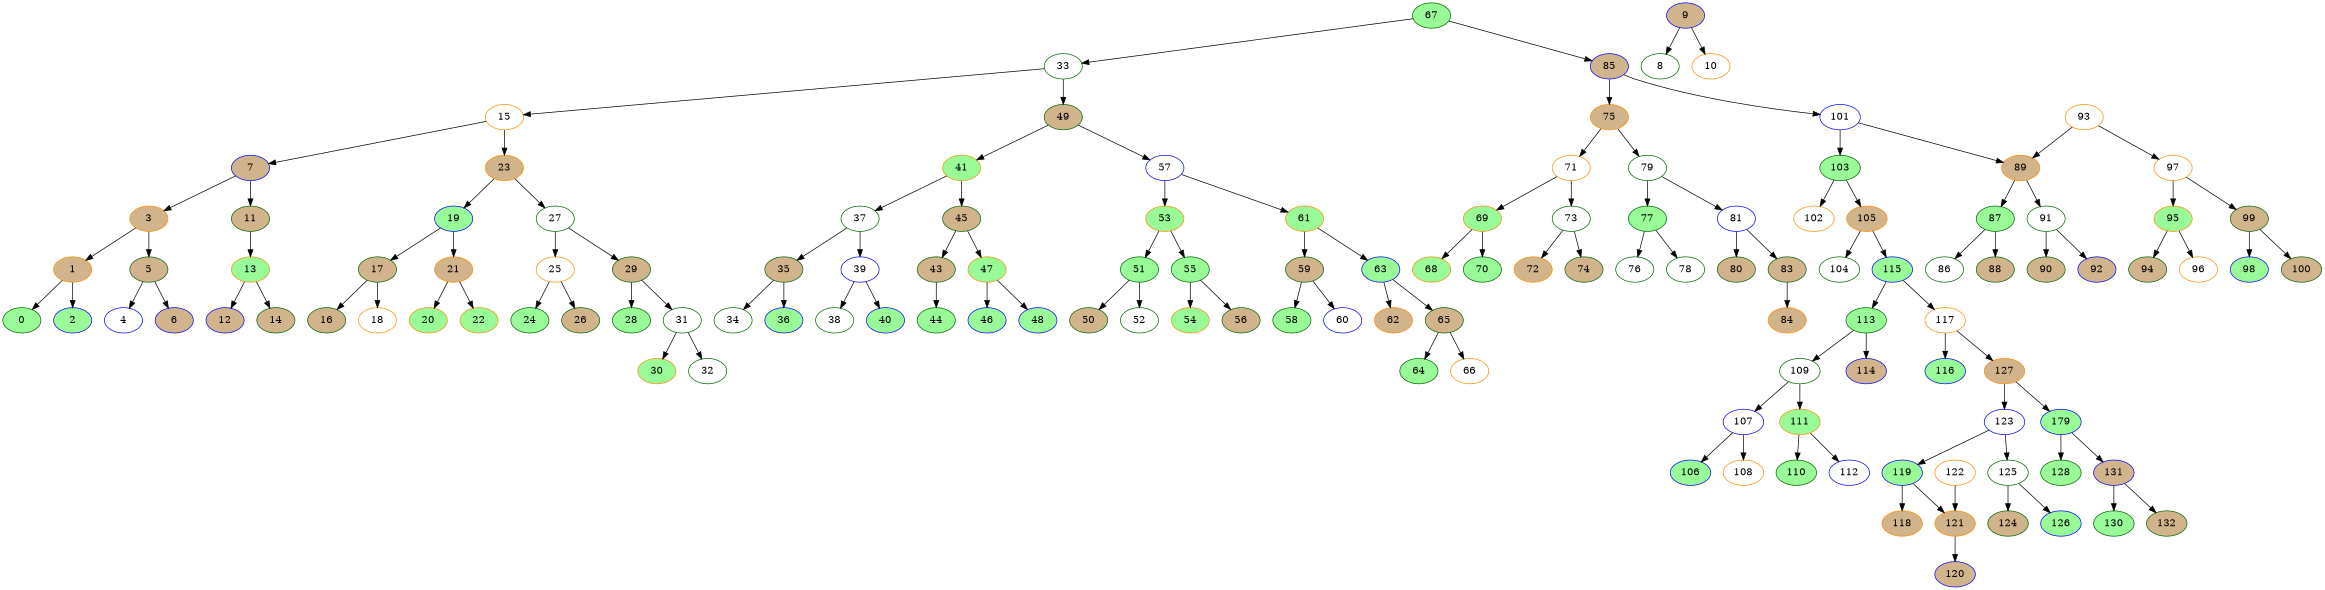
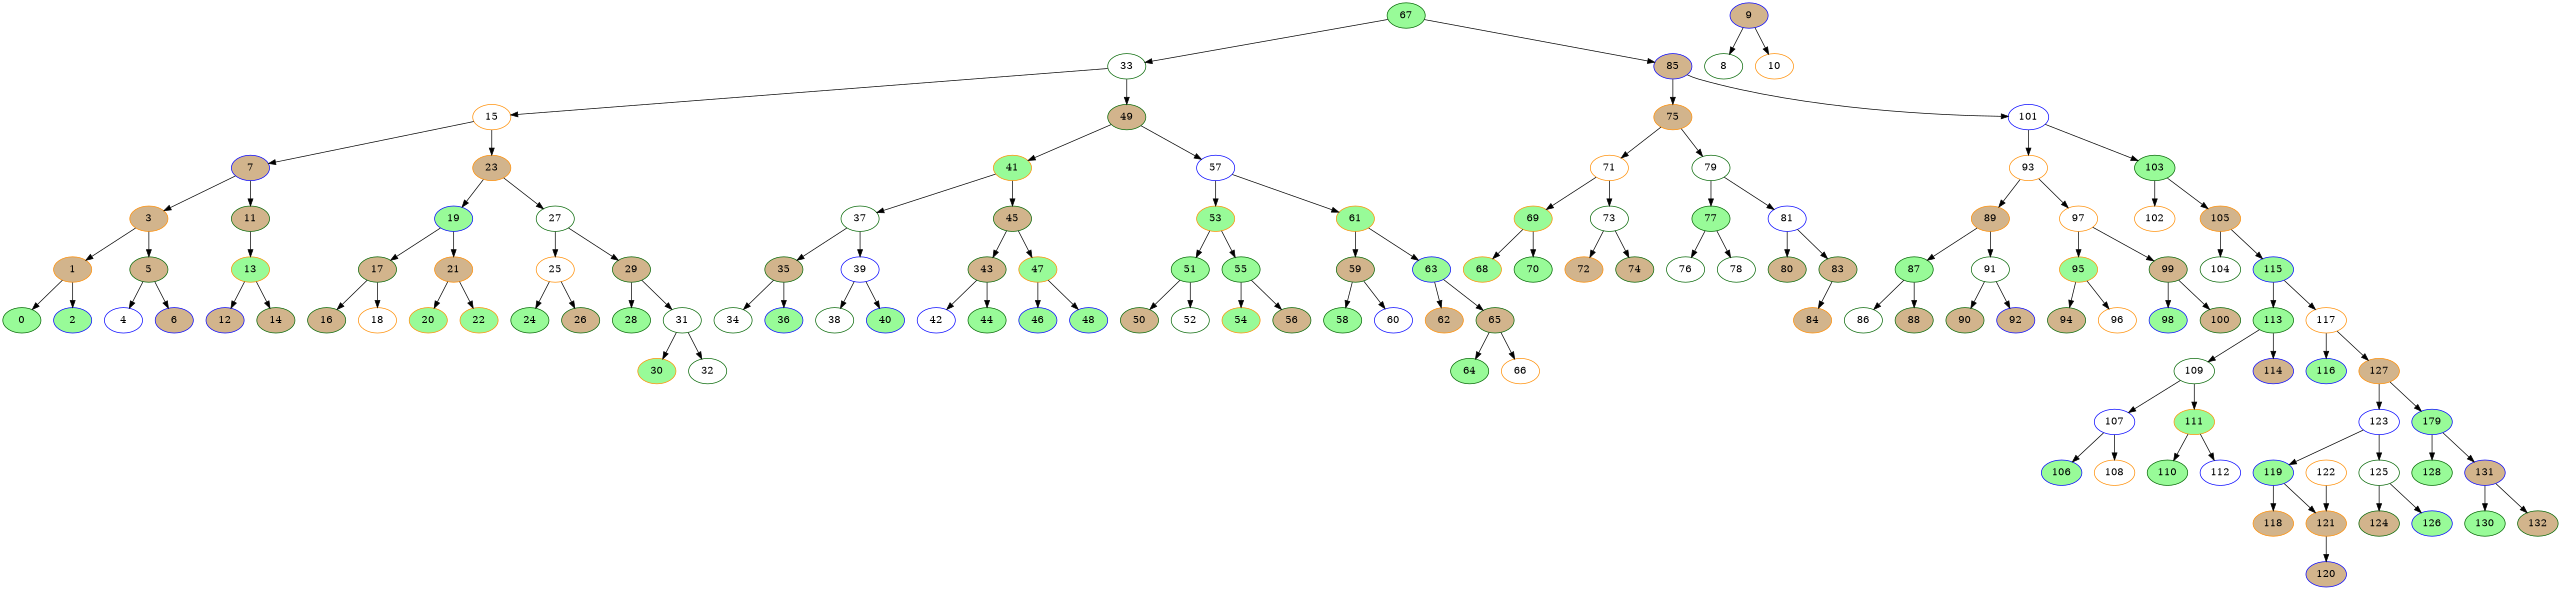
edge "101" -> "89": now "101" -> "93"
node "42": added
